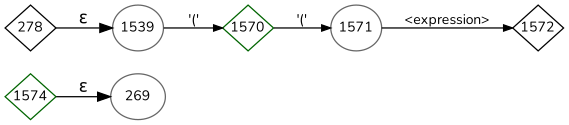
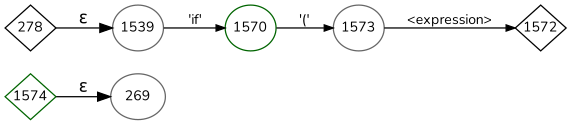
edge "1539" -> "1570": label "'('" -> "'if'"
node "1570": shape diamond -> ellipse
node "1571": label "1571" -> "1573"
